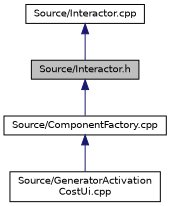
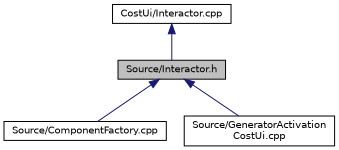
node "Source/Interactor.cpp": label "Source/Interactor.cpp" -> "CostUi/Interactor.cpp"
edge "Source/GeneratorActivation CostUi.cpp" -> "Source/ComponentFactory.cpp": now "Source/GeneratorActivation CostUi.cpp" -> "Source/Interactor.h"
